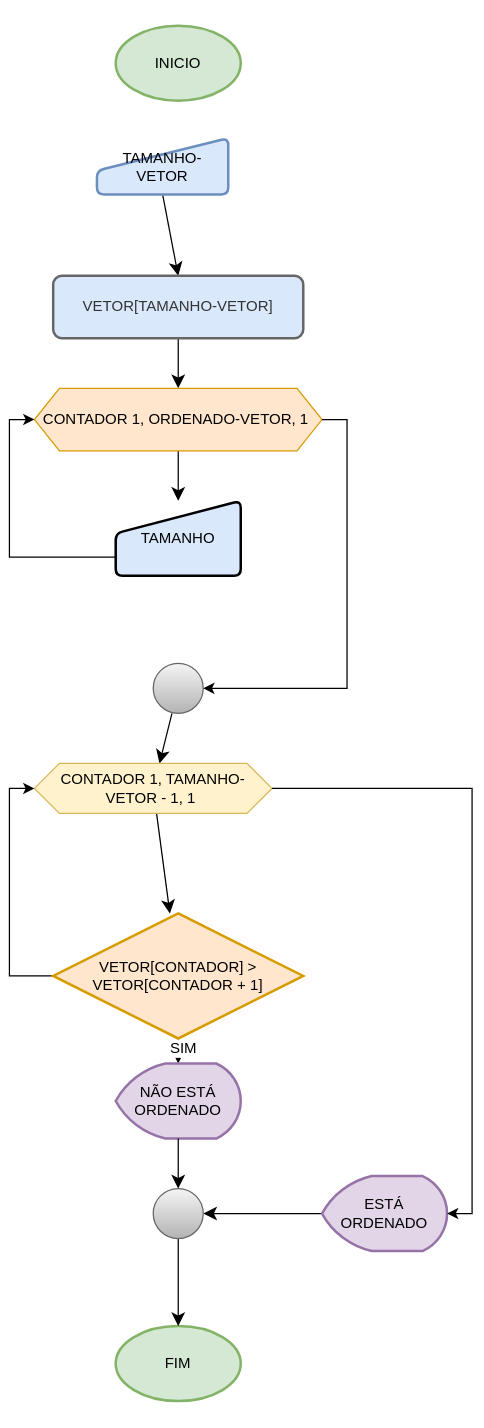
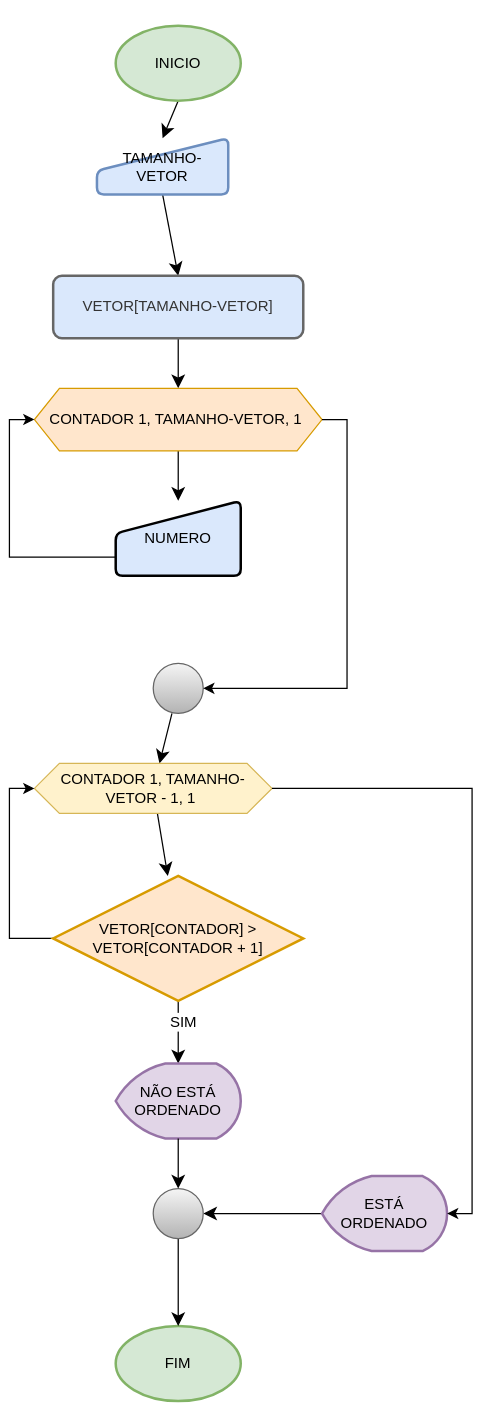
edge "INICIO" -> "TAMANHO-VETOR": added
node "CONTADOR 1, ORDENADO-VETOR, 1": label "CONTADOR 1, ORDENADO-VETOR, 1" -> "CONTADOR 1, TAMANHO-VETOR, 1"
node "TAMANHO": label "TAMANHO" -> "NUMERO"
node "VETOR[CONTADOR] > VETOR[CONTADOR + 1]": moved (178, 976) -> (178, 938)
